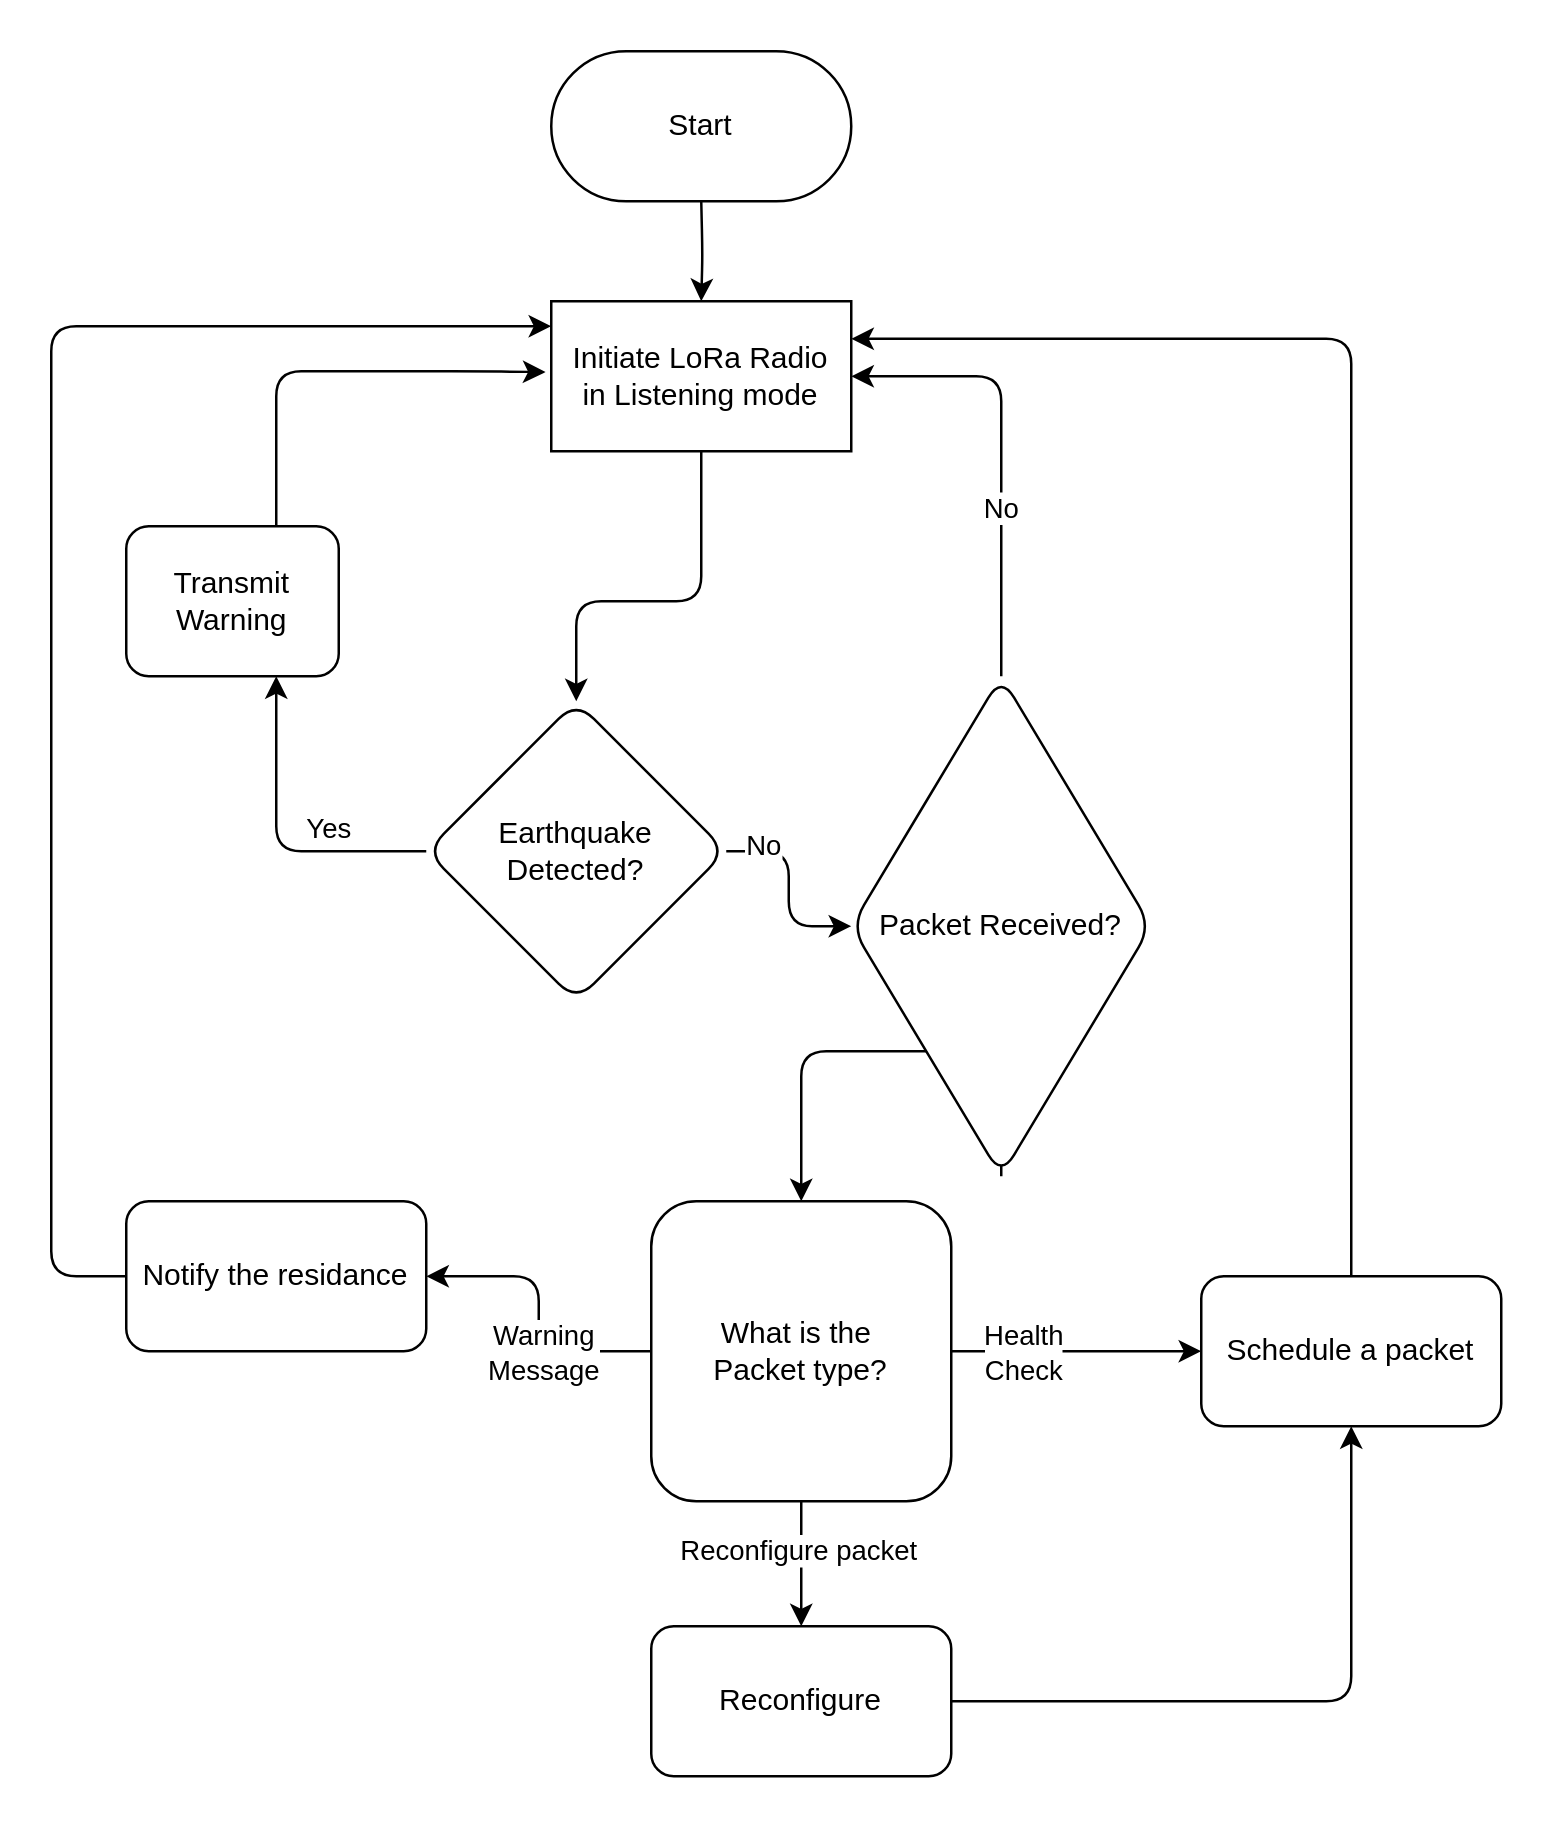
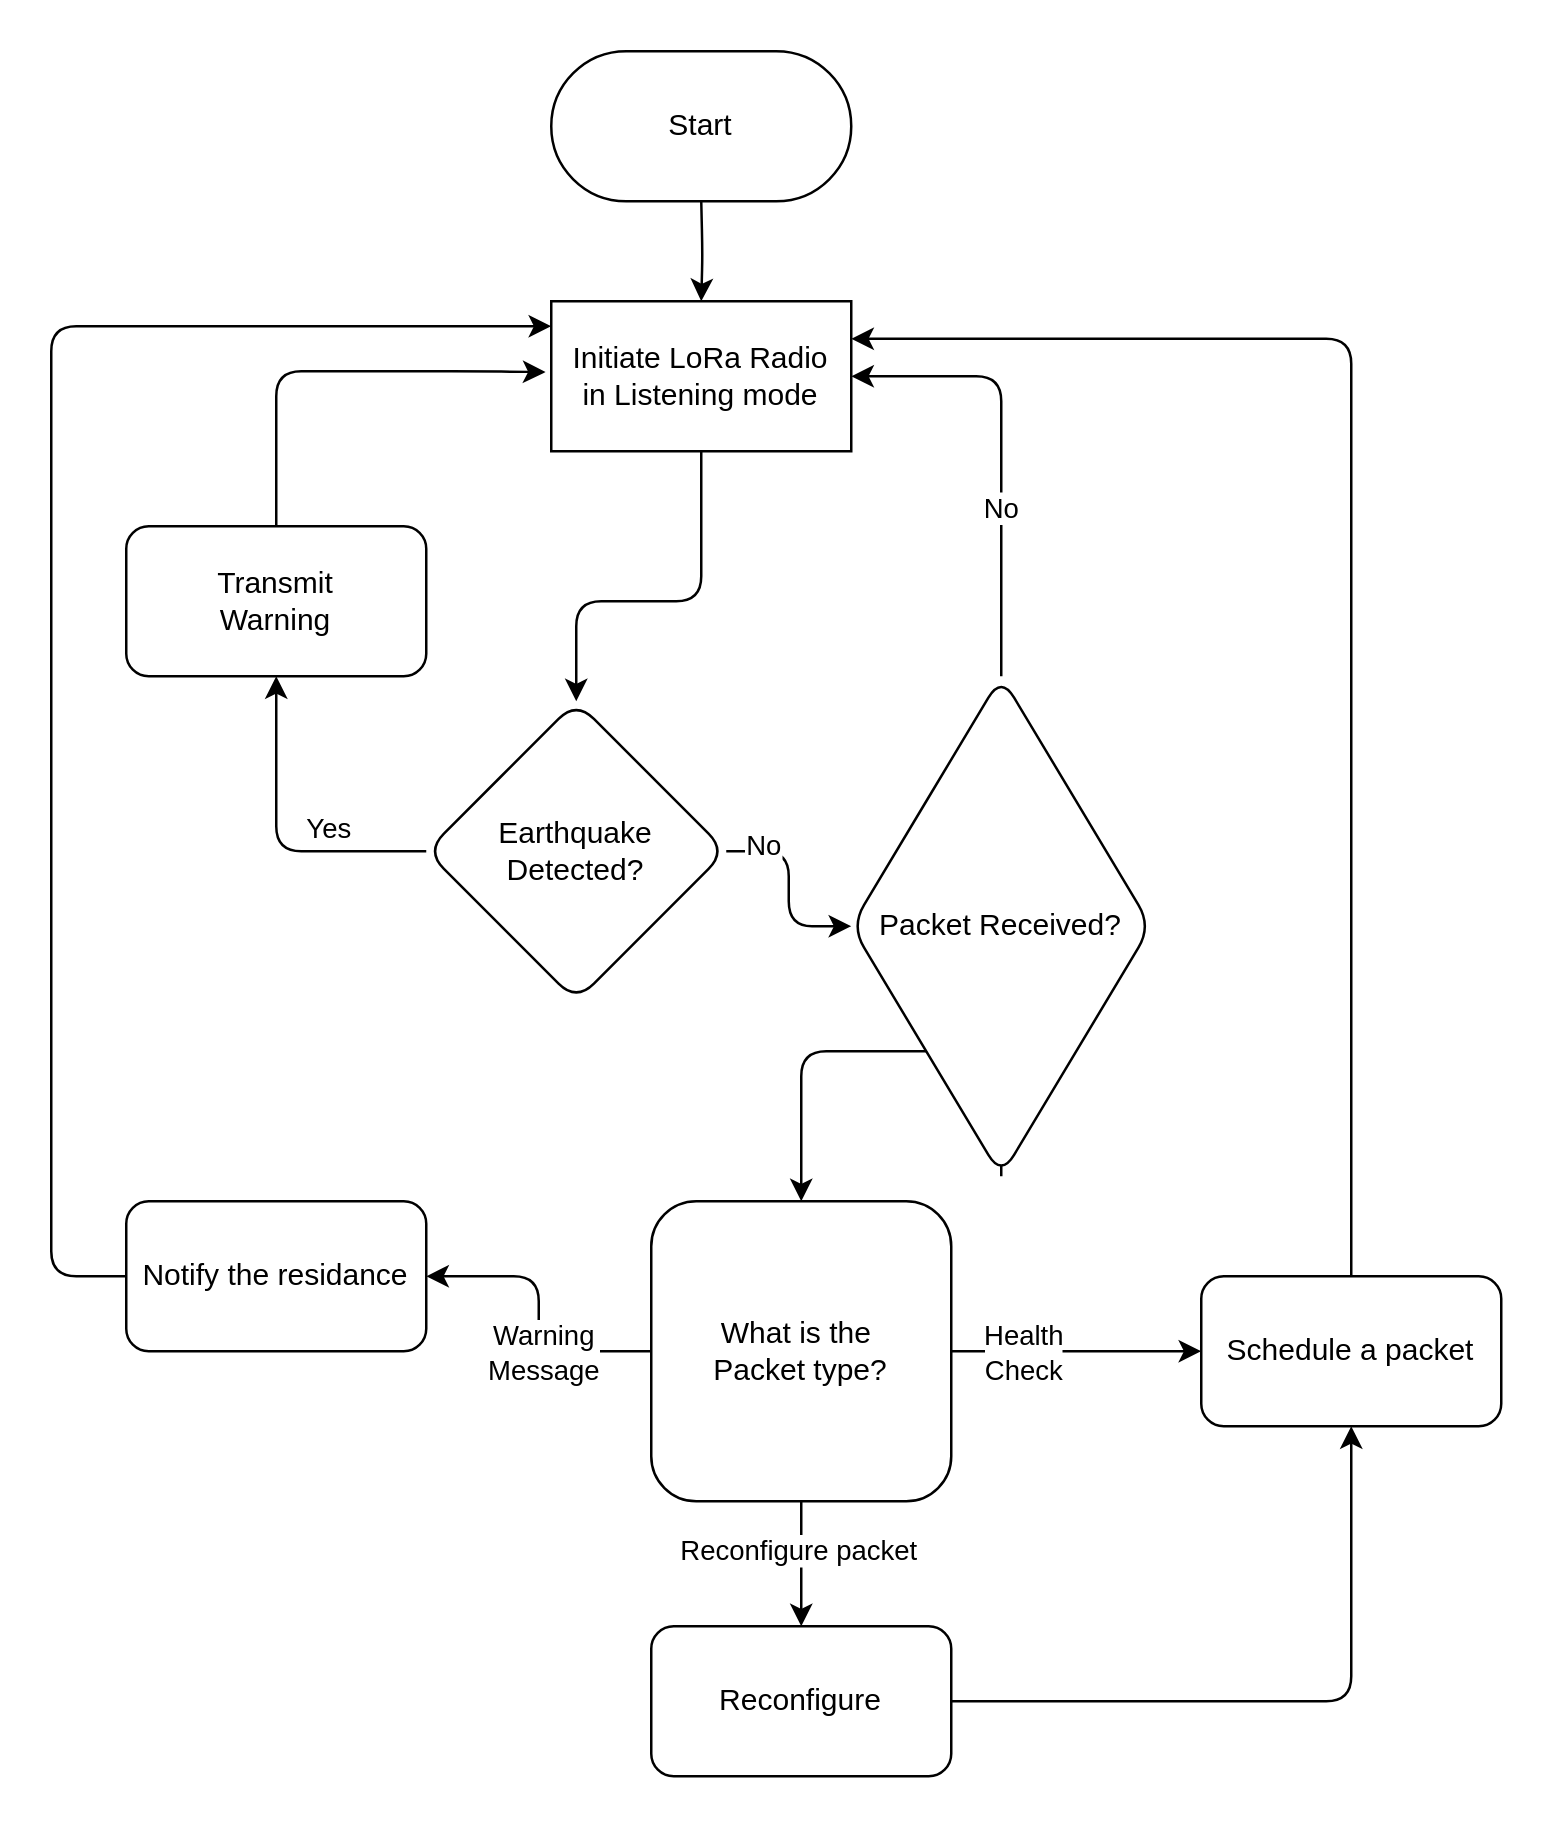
node "Transmit Warning": size 213x150 -> 300x150
